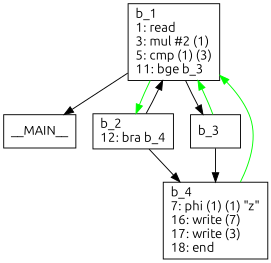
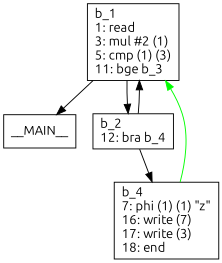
edge "b_1 1: read 3: mul #2 (1) 5: cmp (1) (3) 11: bge b_3" -> "b_2 12: bra b_4": color green -> black
node "b_3": removed
